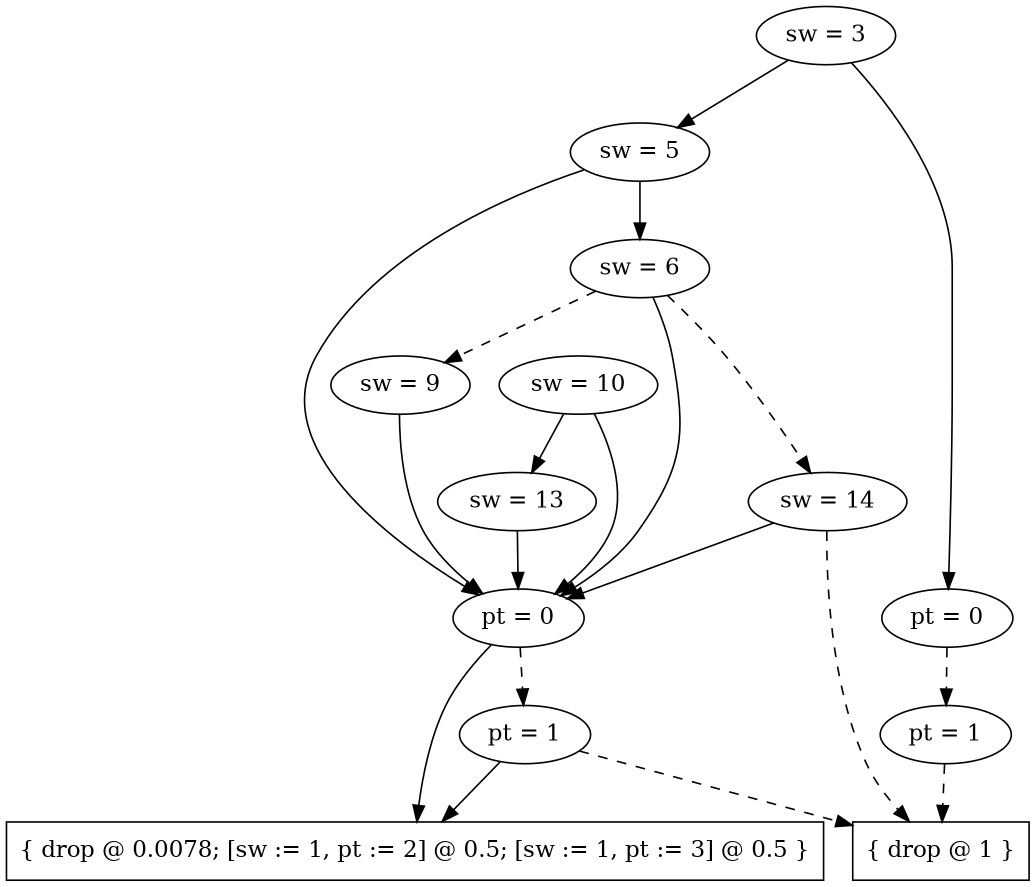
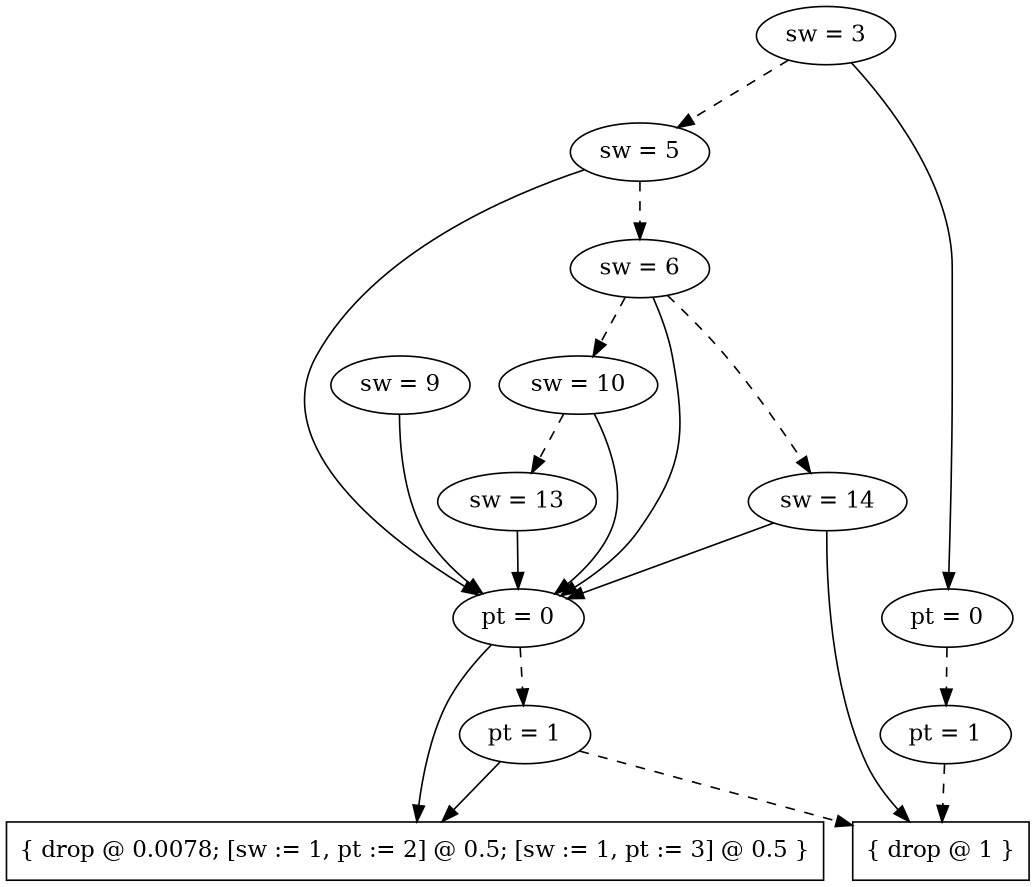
edge "sw = 3" -> "sw = 5": style solid -> dashed
edge "sw = 5" -> "sw = 6": style solid -> dashed
edge "sw = 6" -> "sw = 9": now "sw = 6" -> "sw = 10"
edge "sw = 10" -> "sw = 13": style solid -> dashed
edge "sw = 14" -> "{ drop @ 1 }": style dashed -> solid
